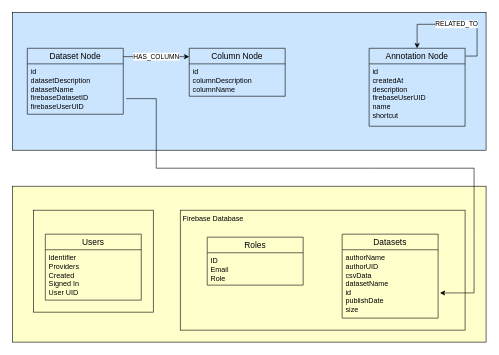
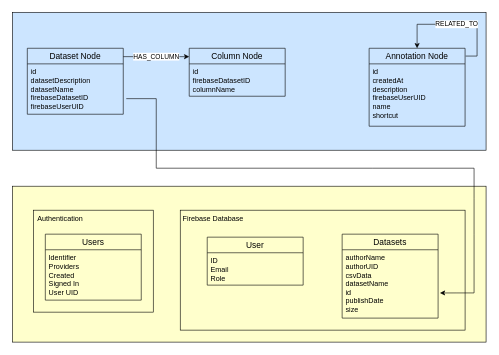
node "id columnDescription columnName": label "id columnDescription columnName" -> "id firebaseDatasetID columnName"
node "Authentication": added
node "Roles": label "Roles" -> "User"
